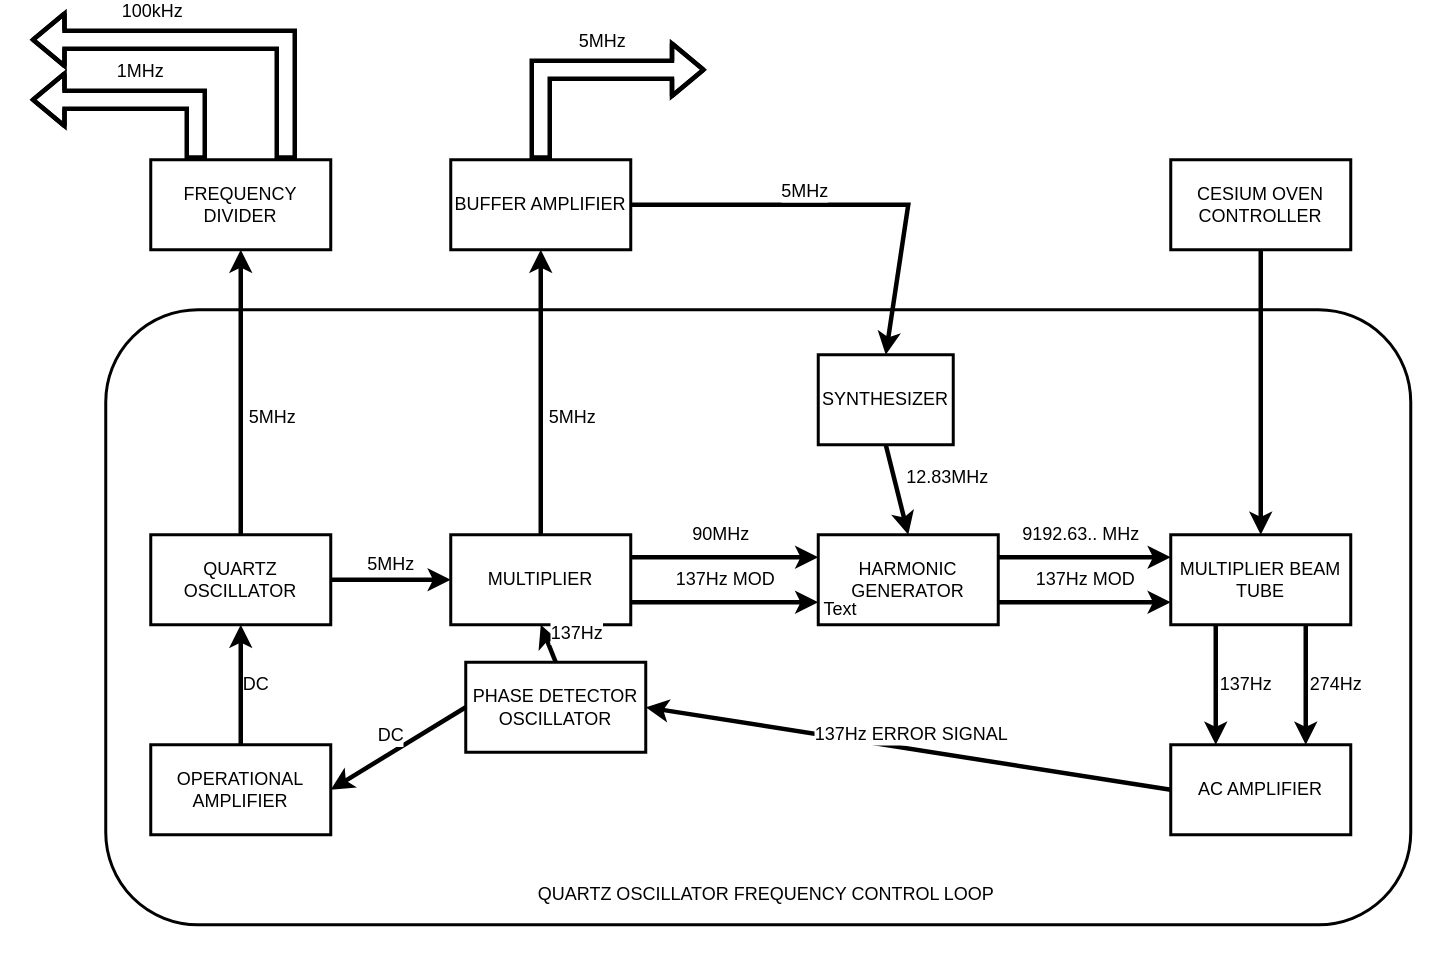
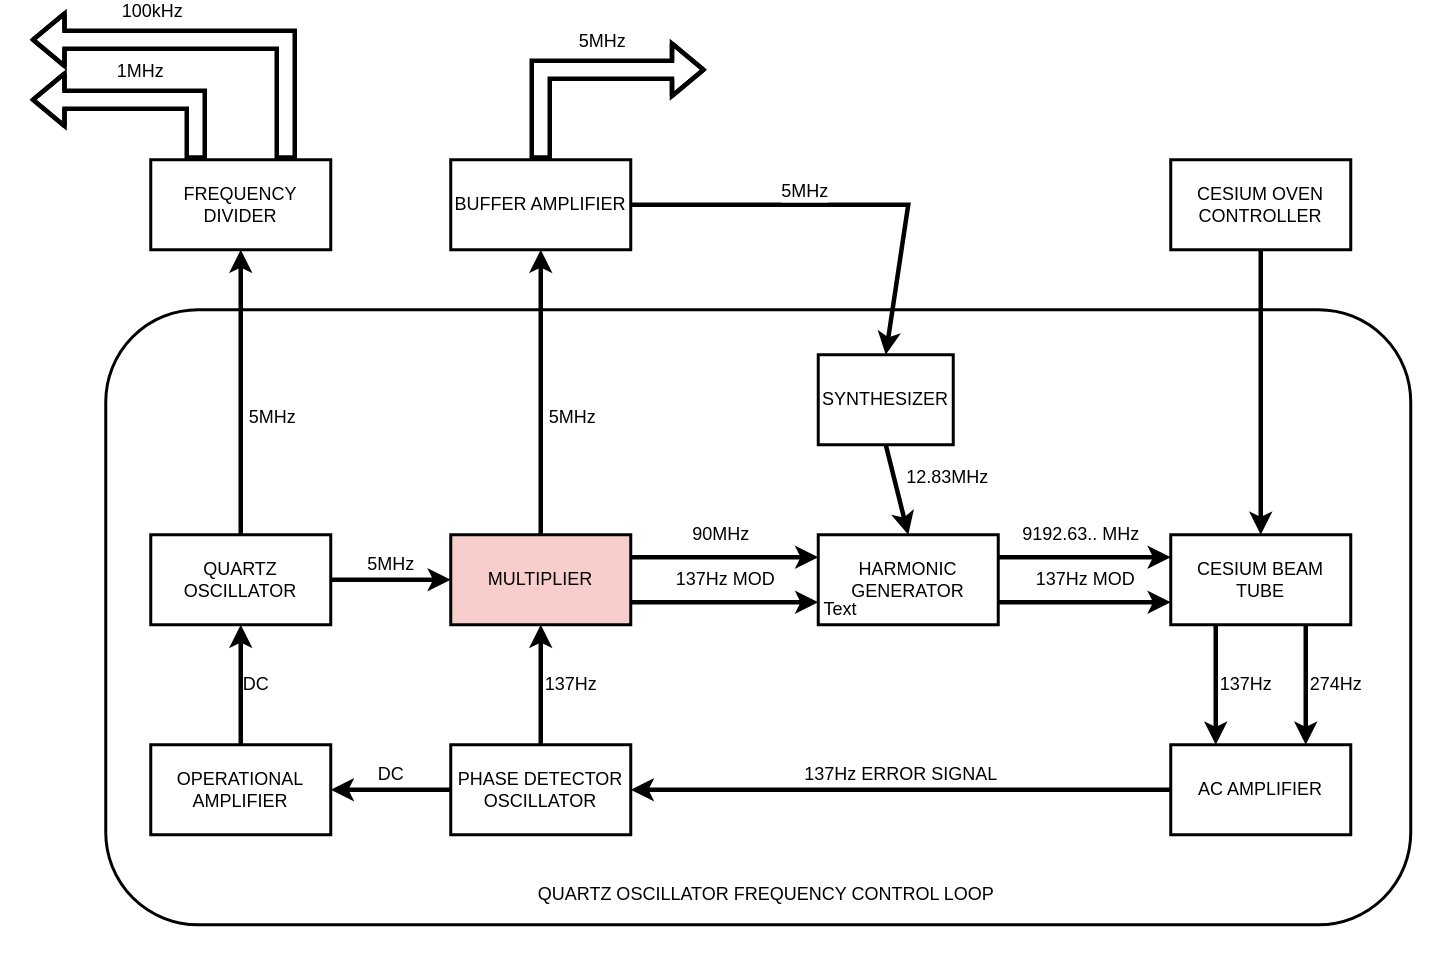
node "MULTIPLIER": fillcolor #ffffff -> #f8cecc
node "MULTIPLIER BEAM TUBE": label "MULTIPLIER BEAM TUBE" -> "CESIUM BEAM TUBE"
node "PHASE DETECTOR OSCILLATOR": moved (556, 707) -> (541, 790)
